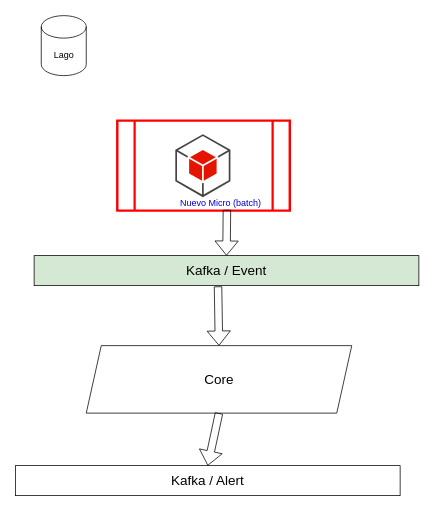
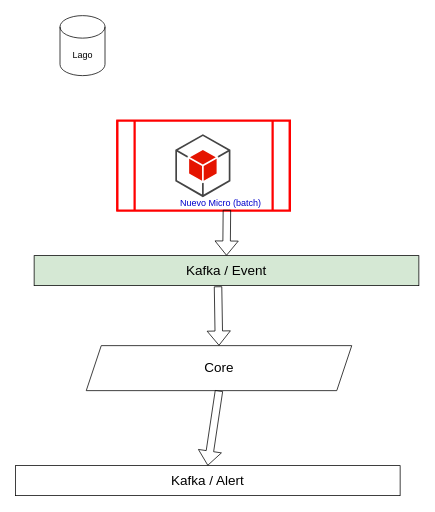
node "Lago": moved (64, 45) -> (83, 45)
node "Core": size 266x68 -> 266x45
